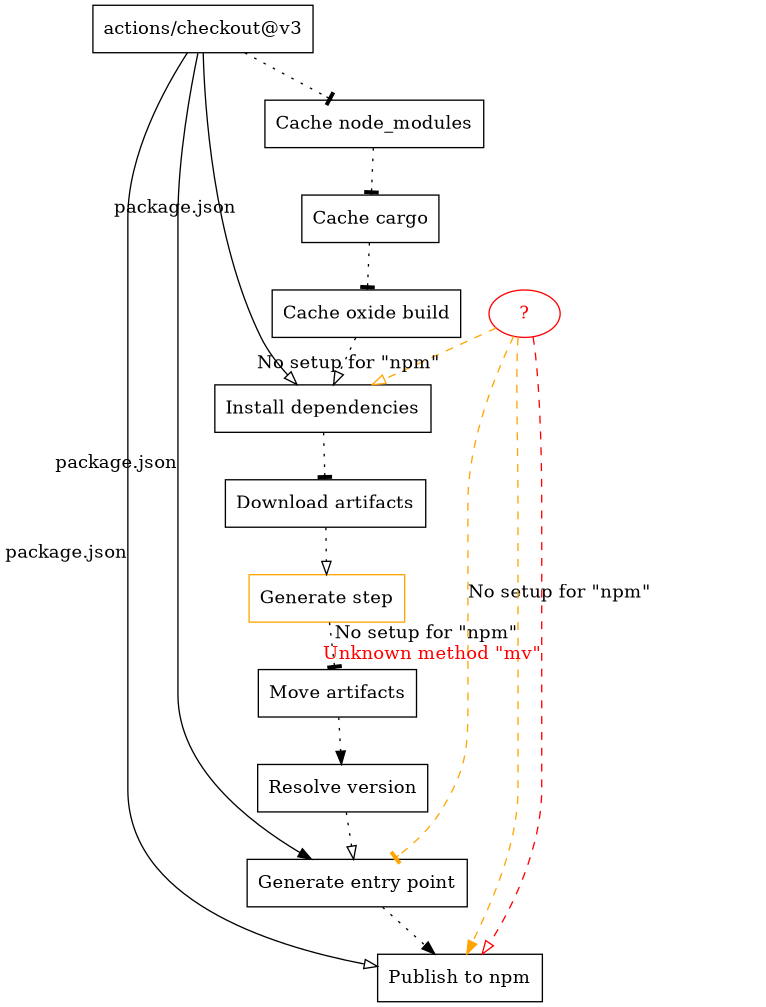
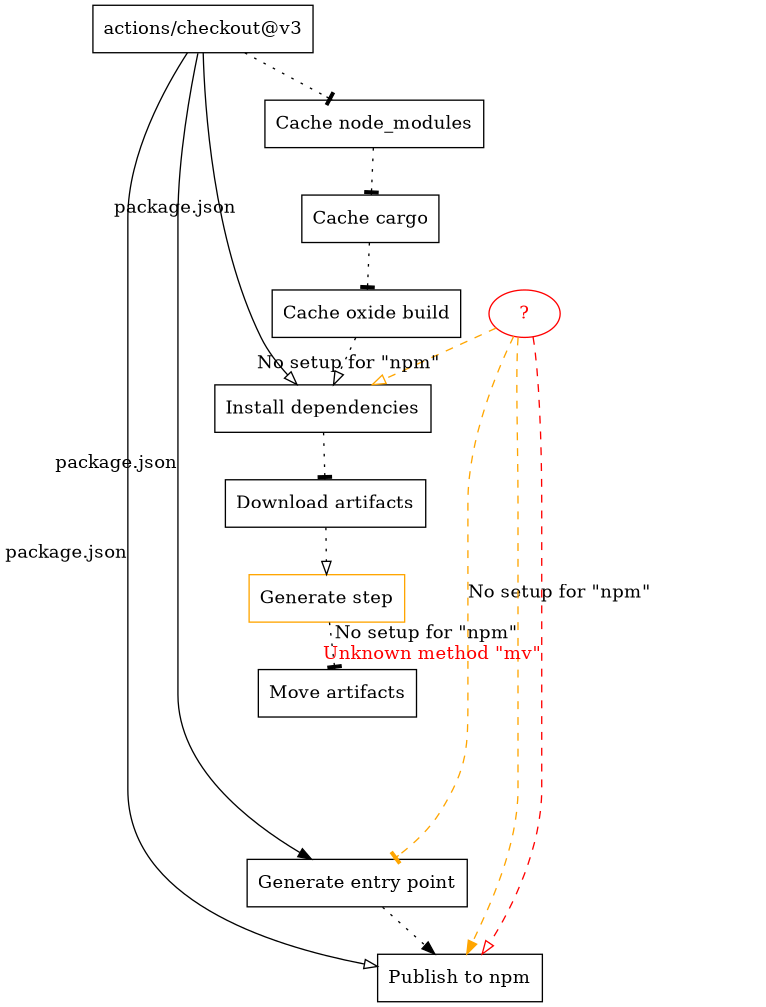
node "Resolve version": removed
